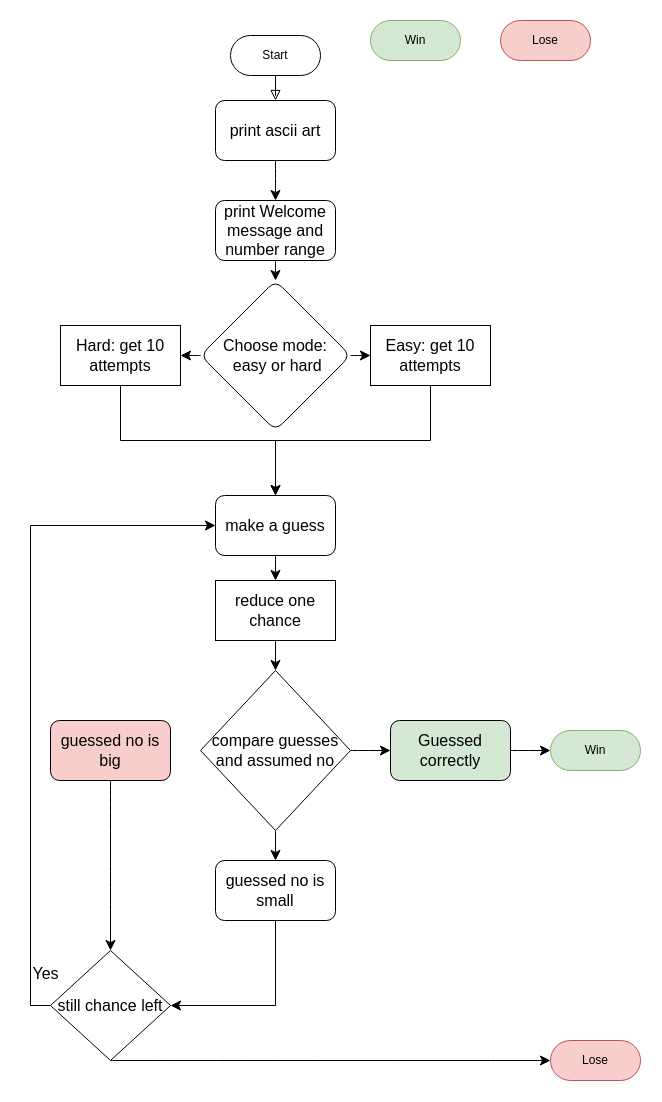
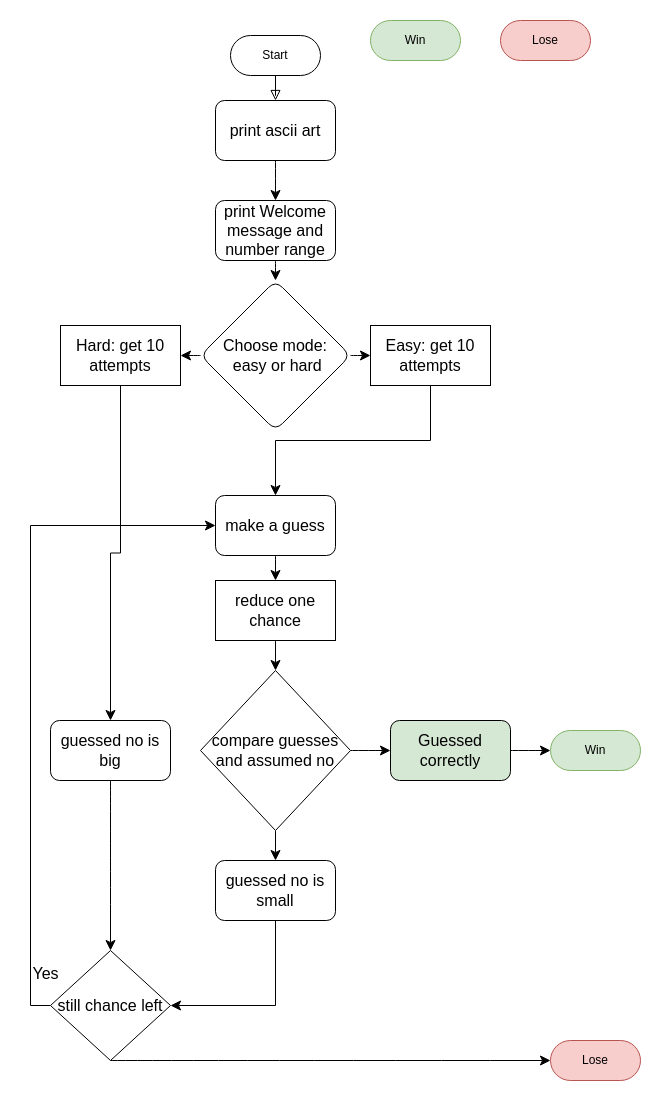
edge "Hard: get 10 attempts" -> "make a guess": now "Hard: get 10 attempts" -> "guessed no is big"
node "guessed no is big": fillcolor #f8cecc -> #ffffff
